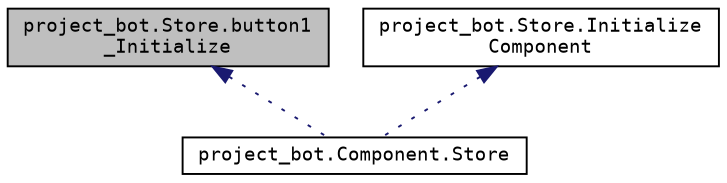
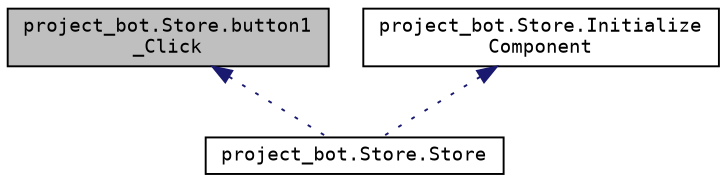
node "project_bot.Store.button1 _Initialize": label "project_bot.Store.button1 _Initialize" -> "project_bot.Store.button1 _Click"
node "project_bot.Component.Store": label "project_bot.Component.Store" -> "project_bot.Store.Store"
